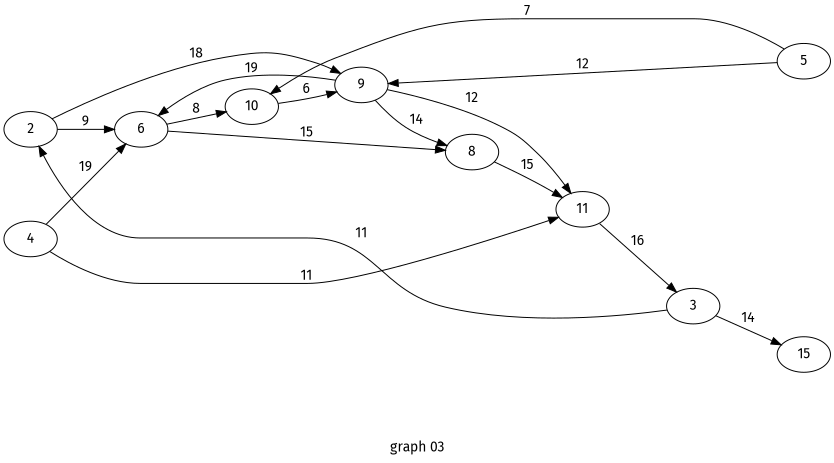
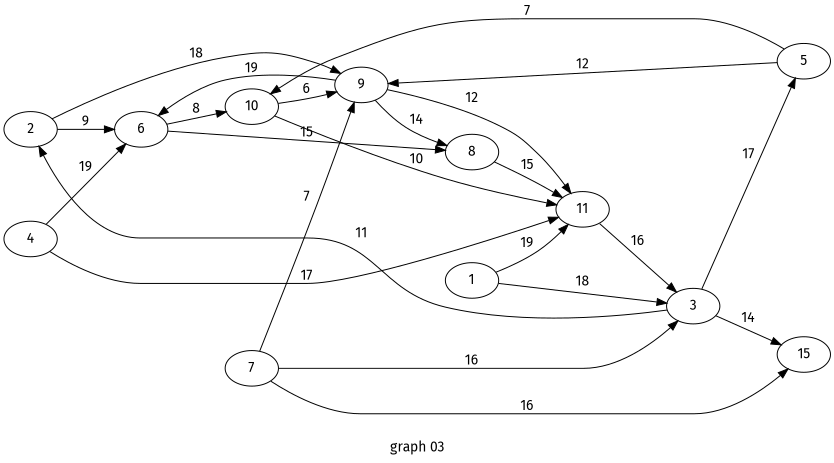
edge "10" -> "11": added, label "10"
edge "3" -> "5": added, label "17"
edge "4" -> "11": label " 11 " -> " 17 "
node "1": added
node "7": added
